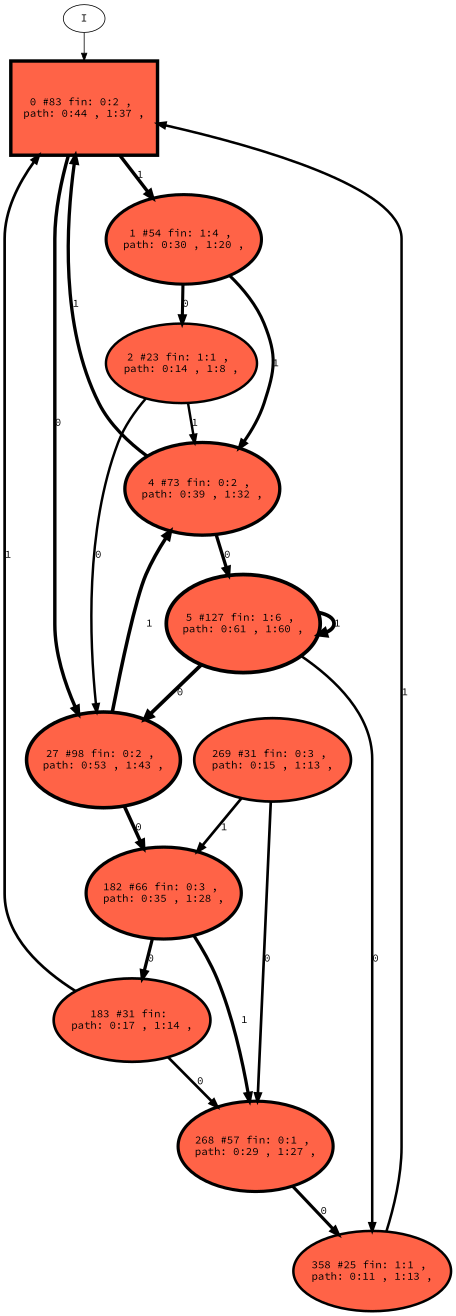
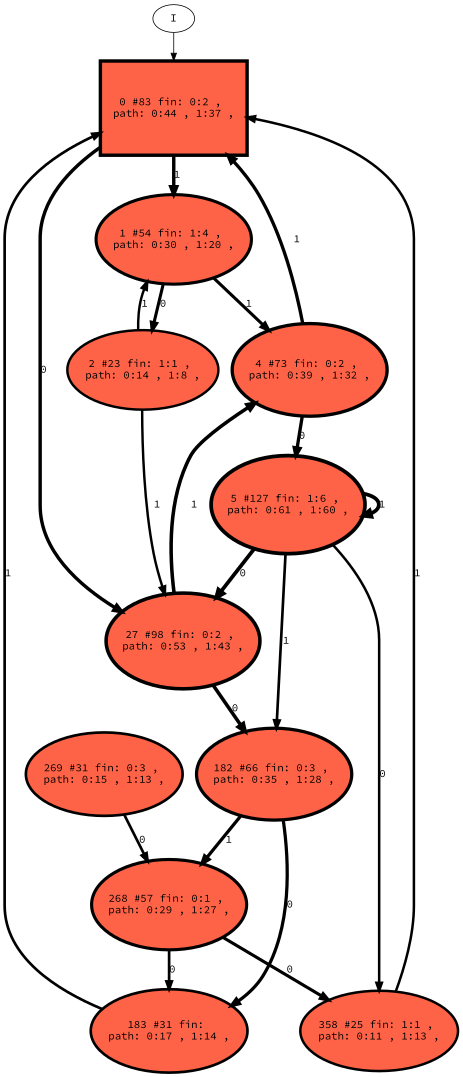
edge "2 #23 fin: 1:1 , path: 0:14 , 1:8 ," -> "4 #73 fin: 0:2 , path: 0:39 , 1:32 ,": now "2 #23 fin: 1:1 , path: 0:14 , 1:8 ," -> "1 #54 fin: 1:4 , path: 0:30 , 1:20 ,"
edge "2 #23 fin: 1:1 , path: 0:14 , 1:8 ," -> "27 #98 fin: 0:2 , path: 0:53 , 1:43 ,": label "0 " -> "1 "
edge "269 #31 fin: 0:3 , path: 0:15 , 1:13 ," -> "182 #66 fin: 0:3 , path: 0:35 , 1:28 ,": now "5 #127 fin: 1:6 , path: 0:61 , 1:60 ," -> "182 #66 fin: 0:3 , path: 0:35 , 1:28 ,"
edge "183 #31 fin: path: 0:17 , 1:14 ," -> "268 #57 fin: 0:1 , path: 0:29 , 1:27 ,": reversed
